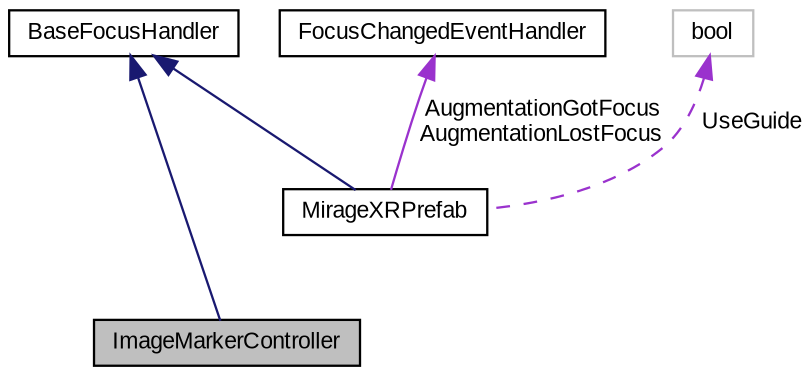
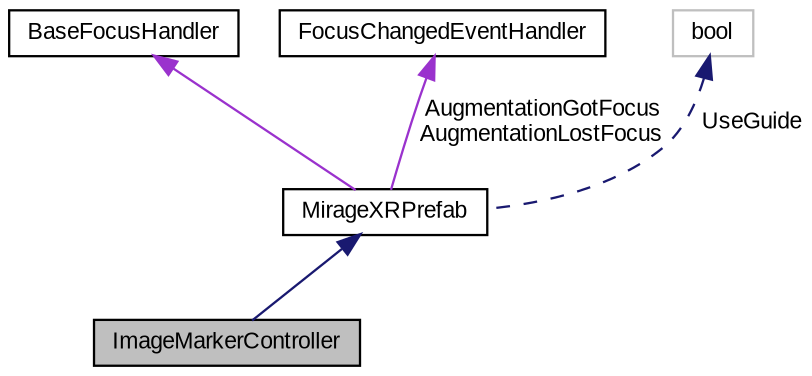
edge "MirageXRPrefab" -> "BaseFocusHandler": color midnightblue -> darkorchid3
edge "MirageXRPrefab" -> "bool": color darkorchid3 -> midnightblue
edge "ImageMarkerController" -> "BaseFocusHandler": now "ImageMarkerController" -> "MirageXRPrefab"
